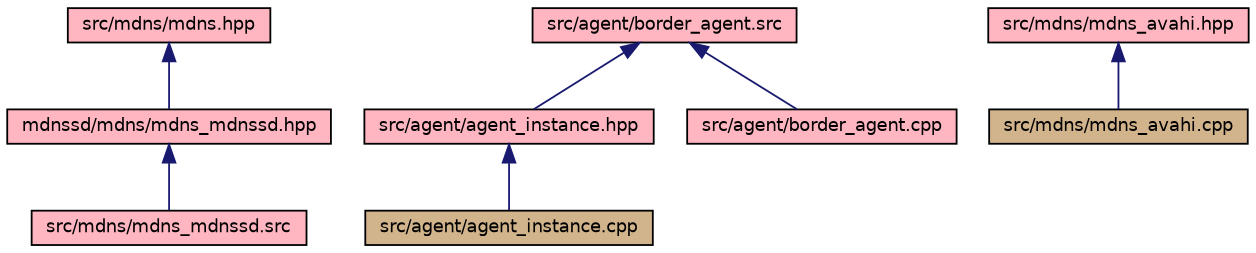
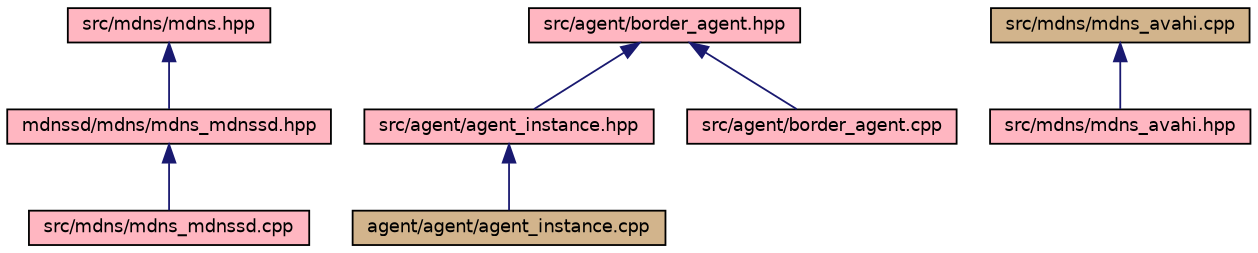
node "src/agent/border_agent.src": label "src/agent/border_agent.src" -> "src/agent/border_agent.hpp"
edge "src/mdns/mdns_avahi.cpp" -> "src/mdns/mdns_avahi.hpp": reversed
node "src/mdns/mdns_mdnssd.src": label "src/mdns/mdns_mdnssd.src" -> "src/mdns/mdns_mdnssd.cpp"
node "src/agent/agent_instance.cpp": label "src/agent/agent_instance.cpp" -> "agent/agent/agent_instance.cpp"
